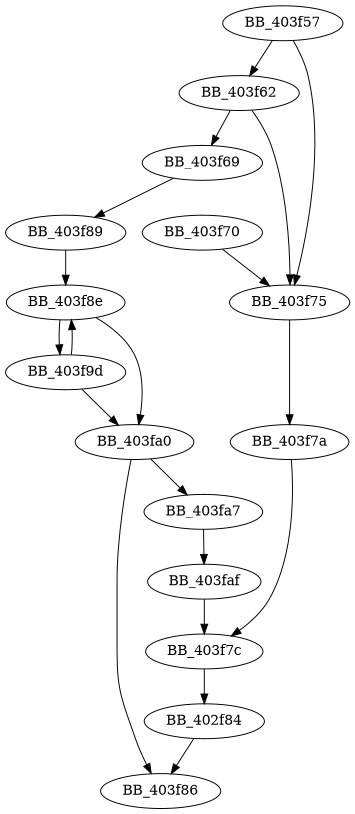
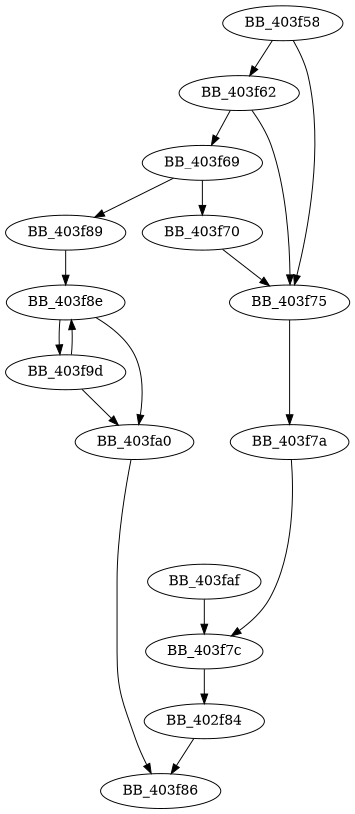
node "BB_403f57": label "BB_403f57" -> "BB_403f58"
edge "BB_403f69" -> "BB_403f70": added
node "BB_403fa7": removed
